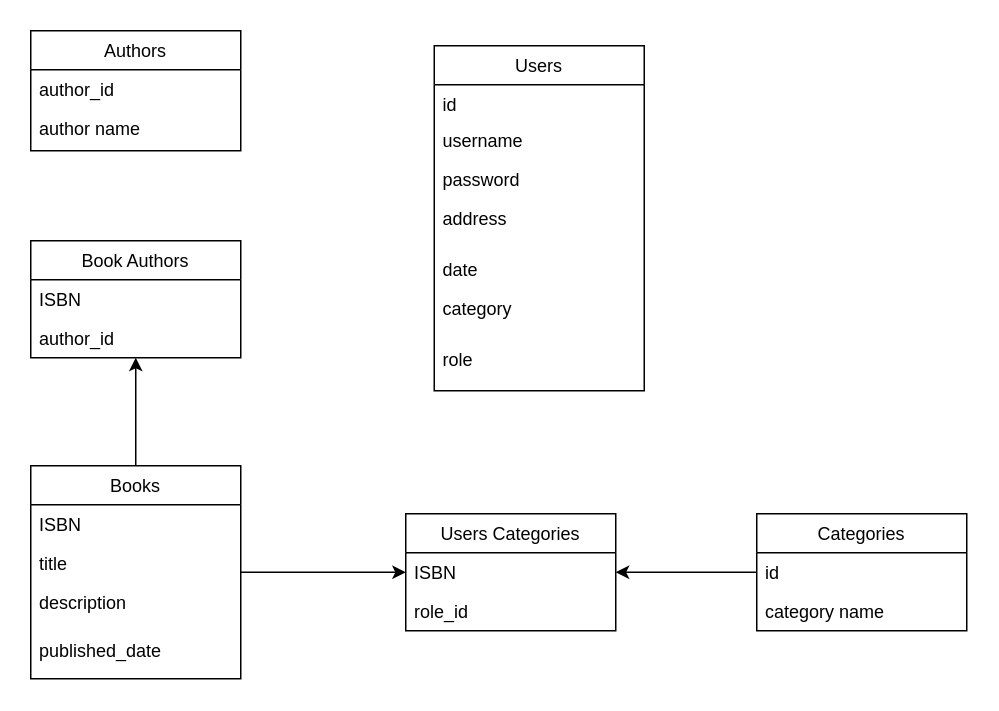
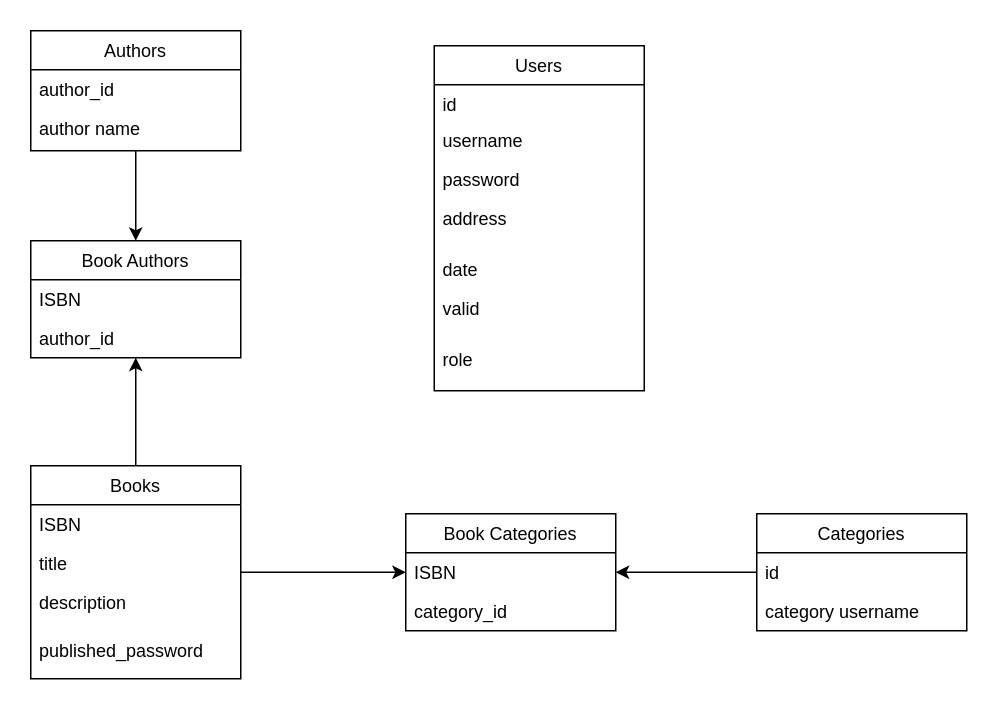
edge "Authors" -> "Book Authors": added
node "category": label "category" -> "valid"
node "Users Categories": label "Users Categories" -> "Book Categories"
node "role_id": label "role_id" -> "category_id"
node "category name": label "category name" -> "category username"
node "published_date": label "published_date" -> "published_password"
